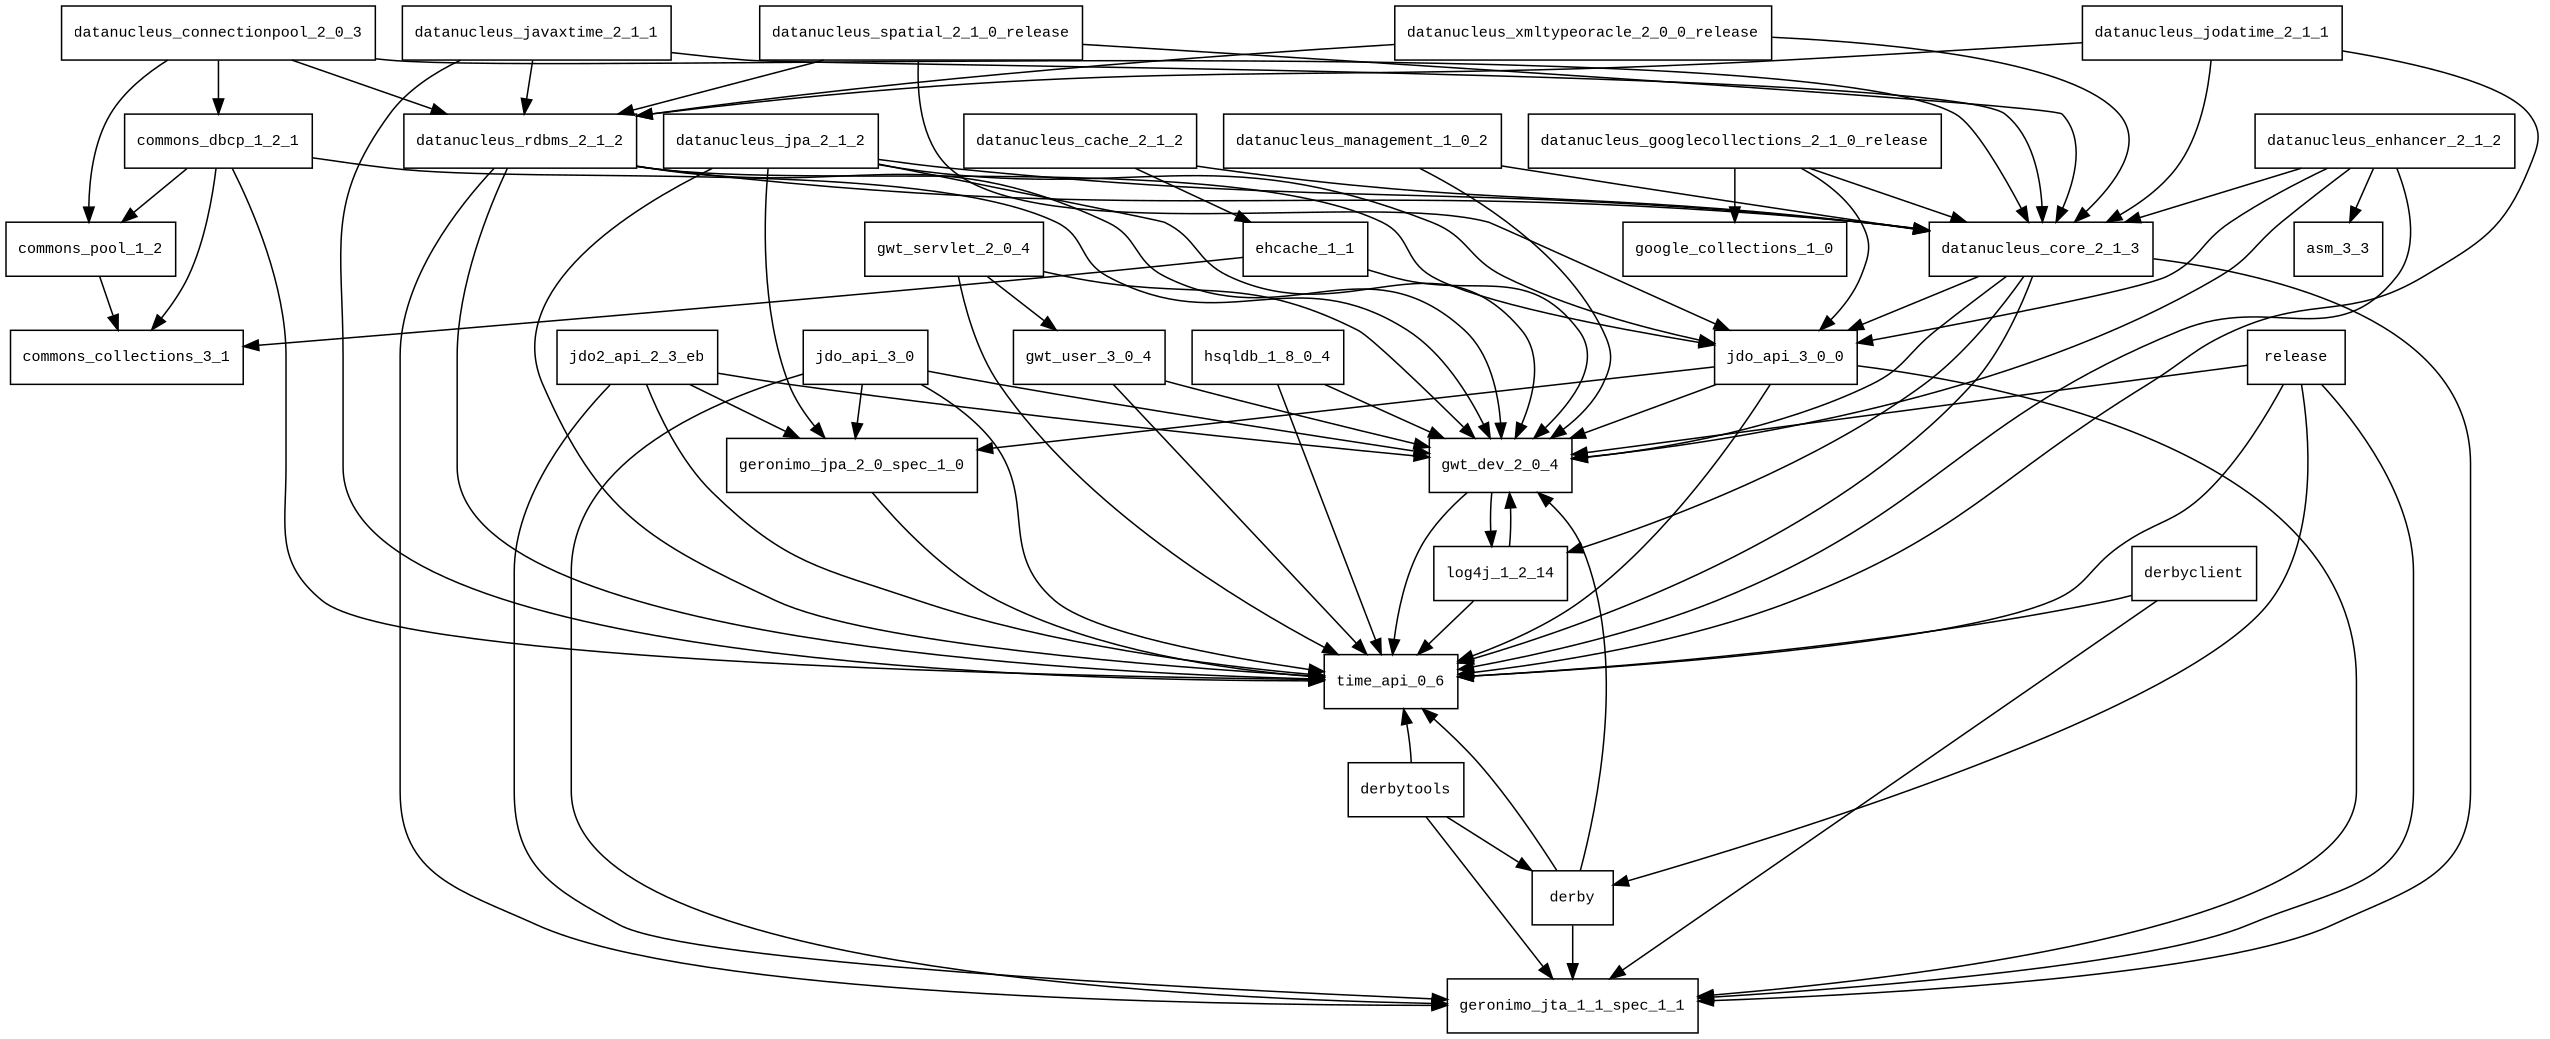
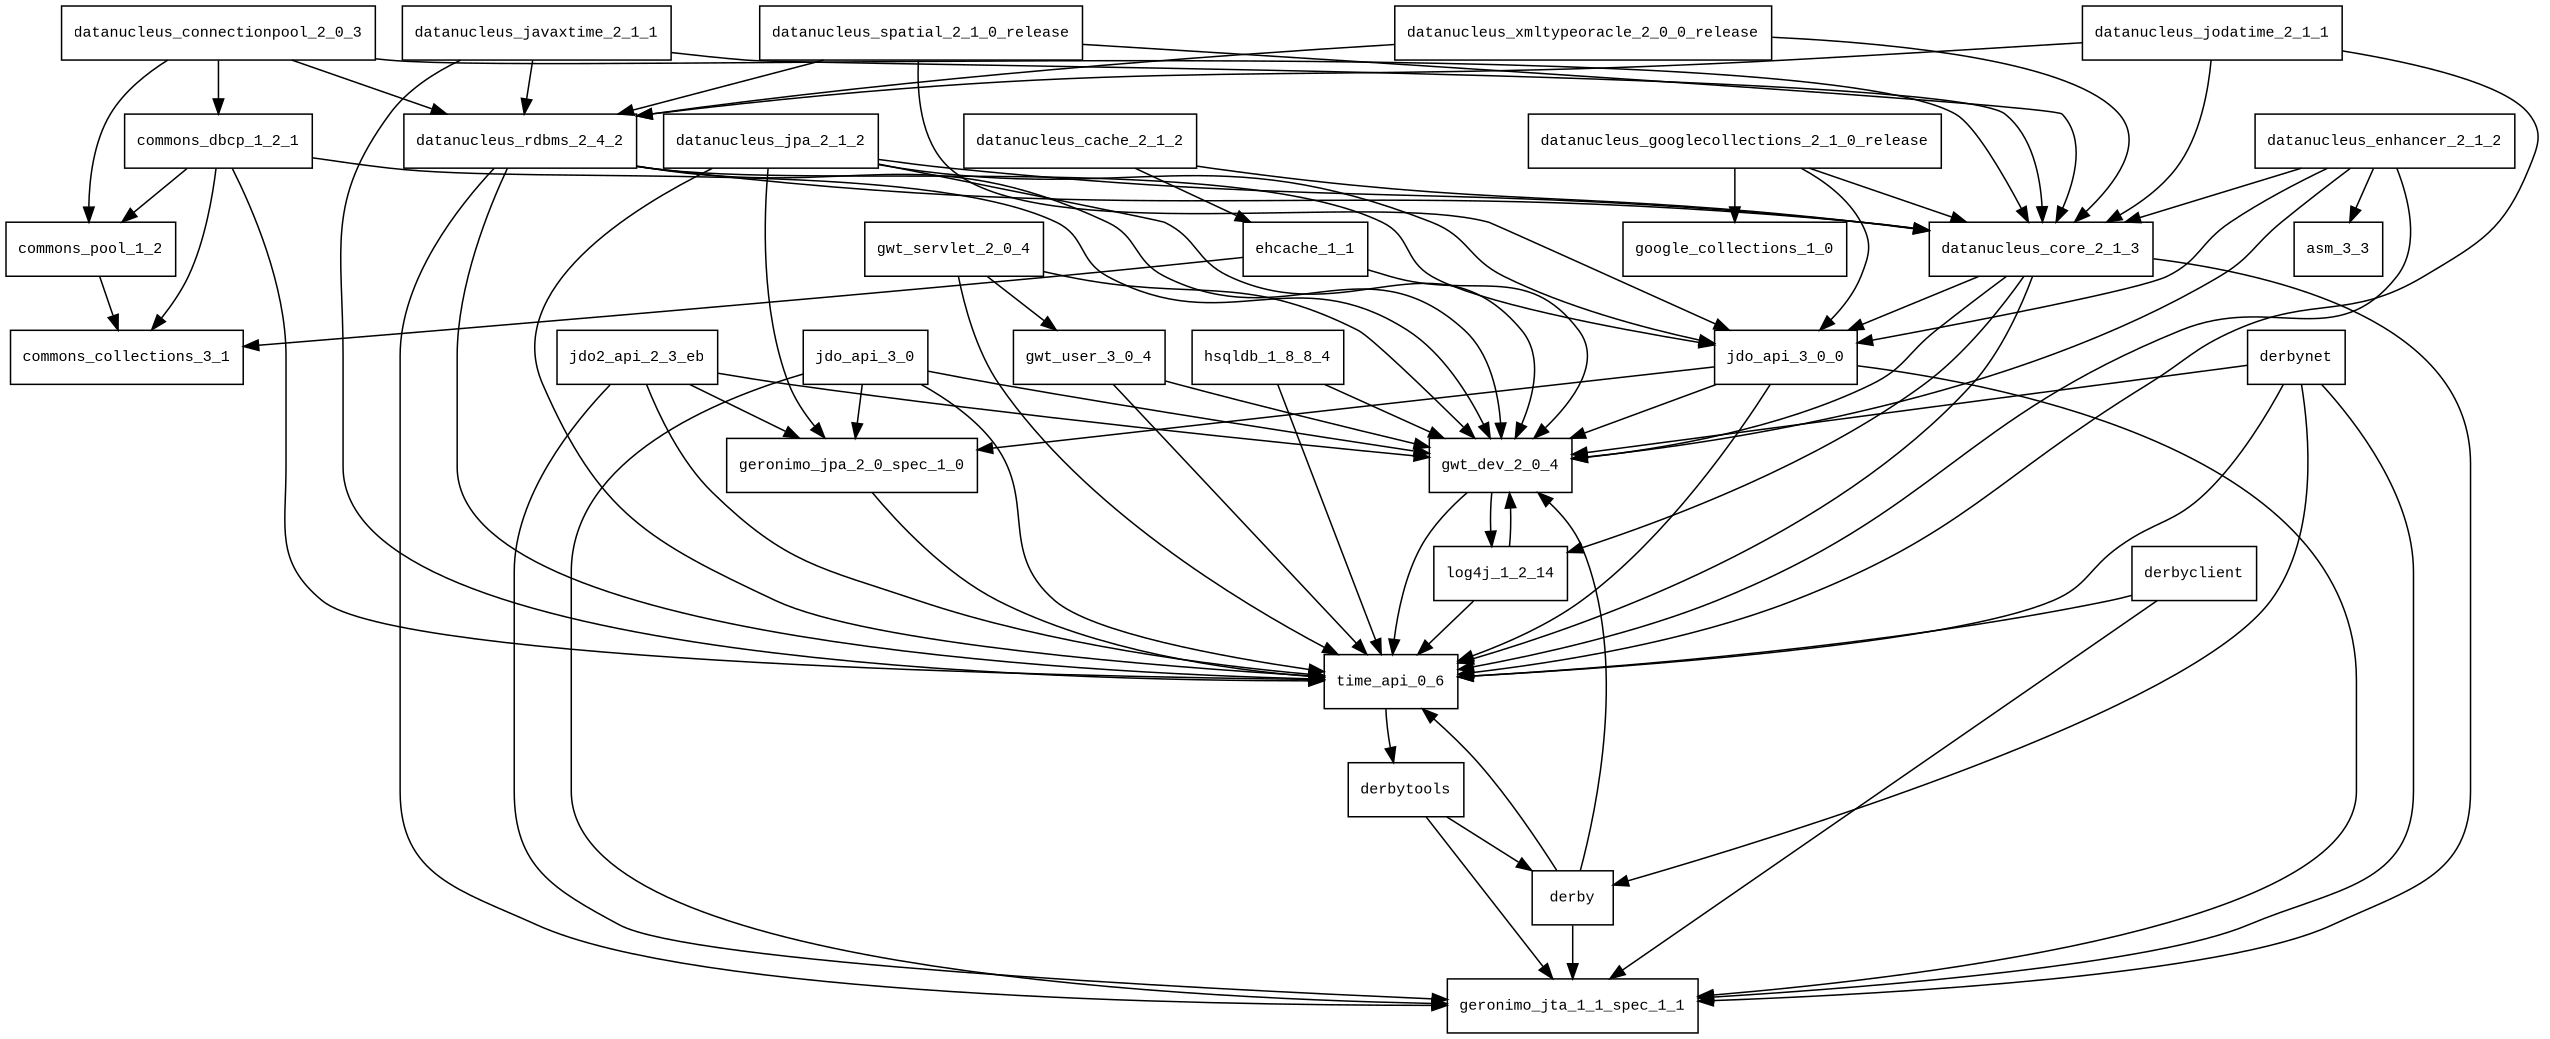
node "datanucleus_rdbms_2_1_2": label "datanucleus_rdbms_2_1_2" -> "datanucleus_rdbms_2_4_2"
node "datanucleus_management_1_0_2": removed
node "hsqldb_1_8_0_4": label "hsqldb_1_8_0_4" -> "hsqldb_1_8_8_4"
node "release": label "release" -> "derbynet"
edge "derbytools" -> "time_api_0_6": reversed
